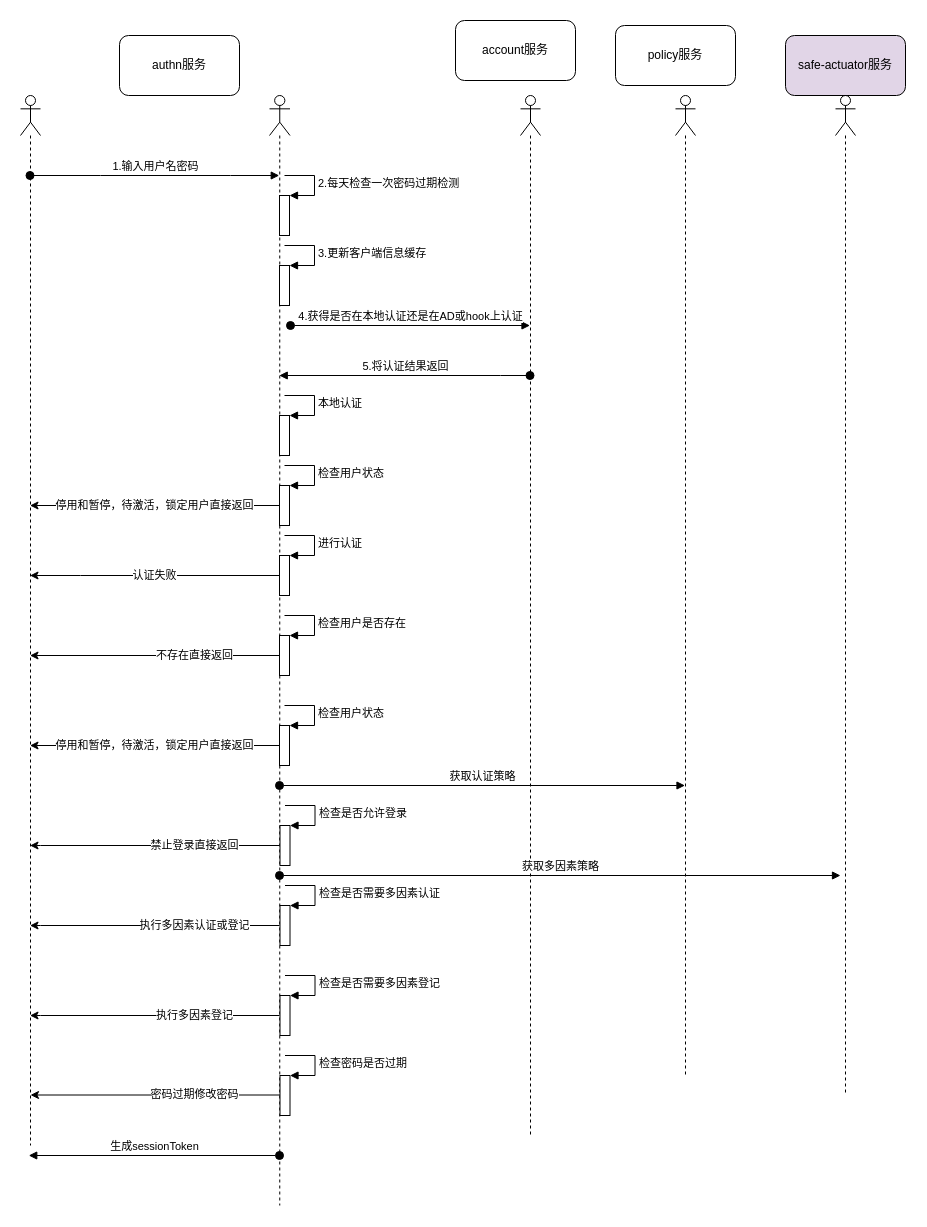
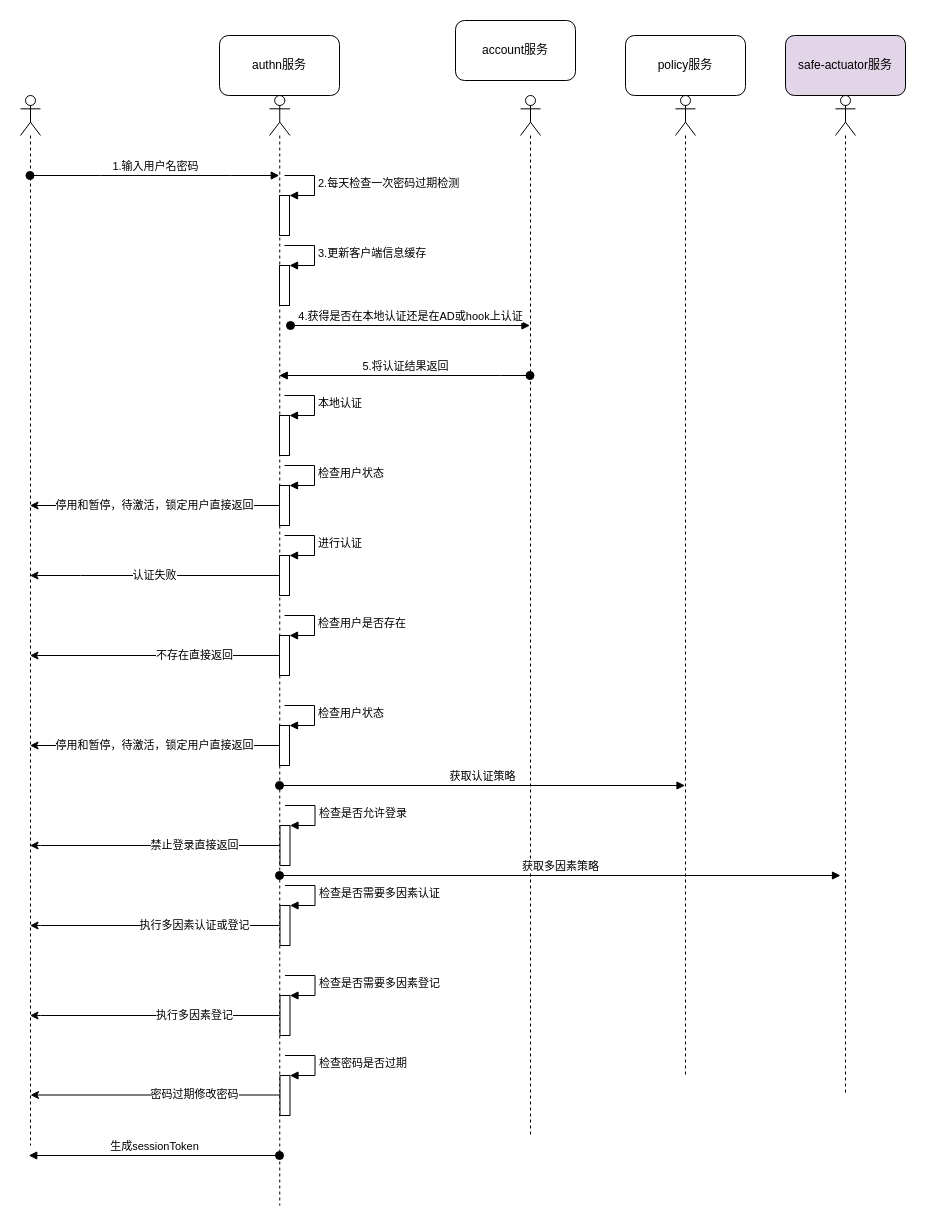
node "policy服务": moved (676, 56) -> (686, 66)
node "authn服务": moved (180, 66) -> (280, 66)
